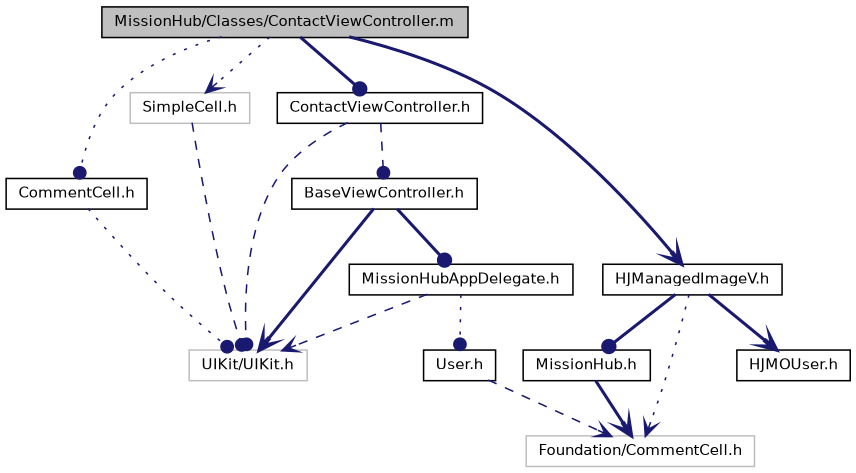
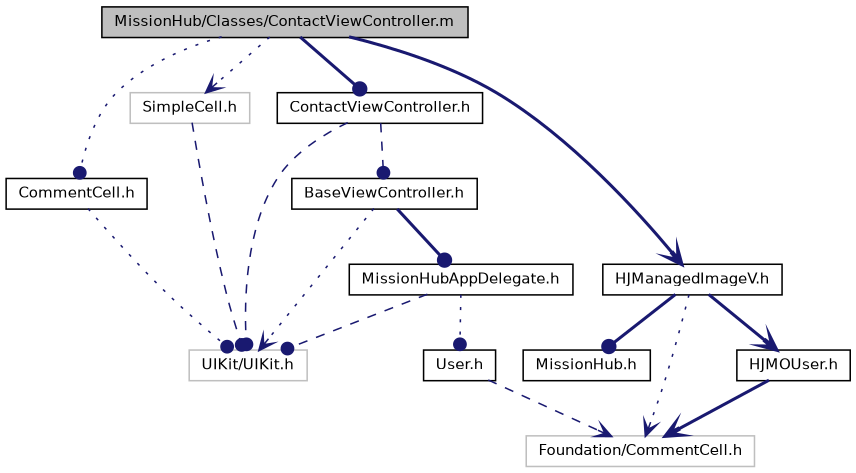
edge "BaseViewController.h" -> "UIKit/UIKit.h": style bold -> dotted
edge "MissionHubAppDelegate.h" -> "UIKit/UIKit.h": arrowhead vee -> dot
edge "MissionHub.h" -> "Foundation/CommentCell.h": now "HJMOUser.h" -> "Foundation/CommentCell.h"
